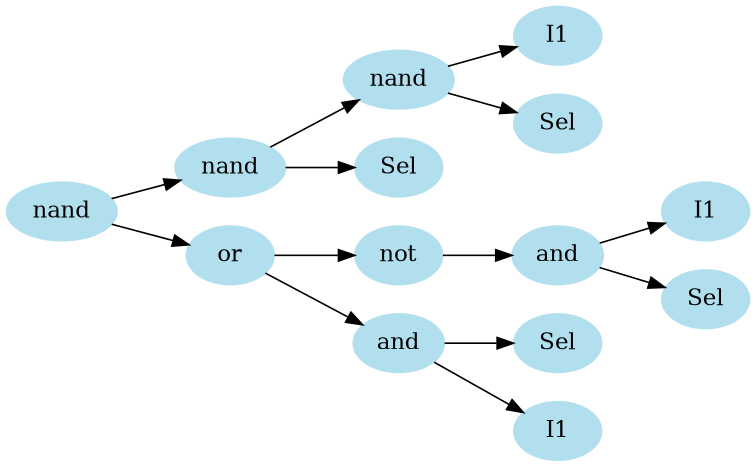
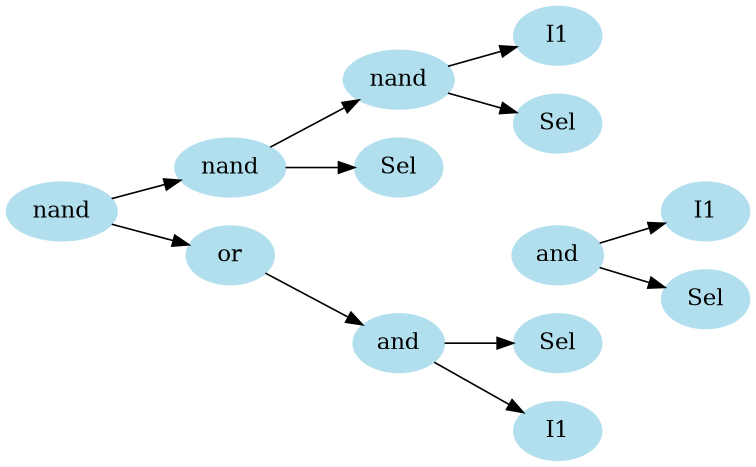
node "not": removed
